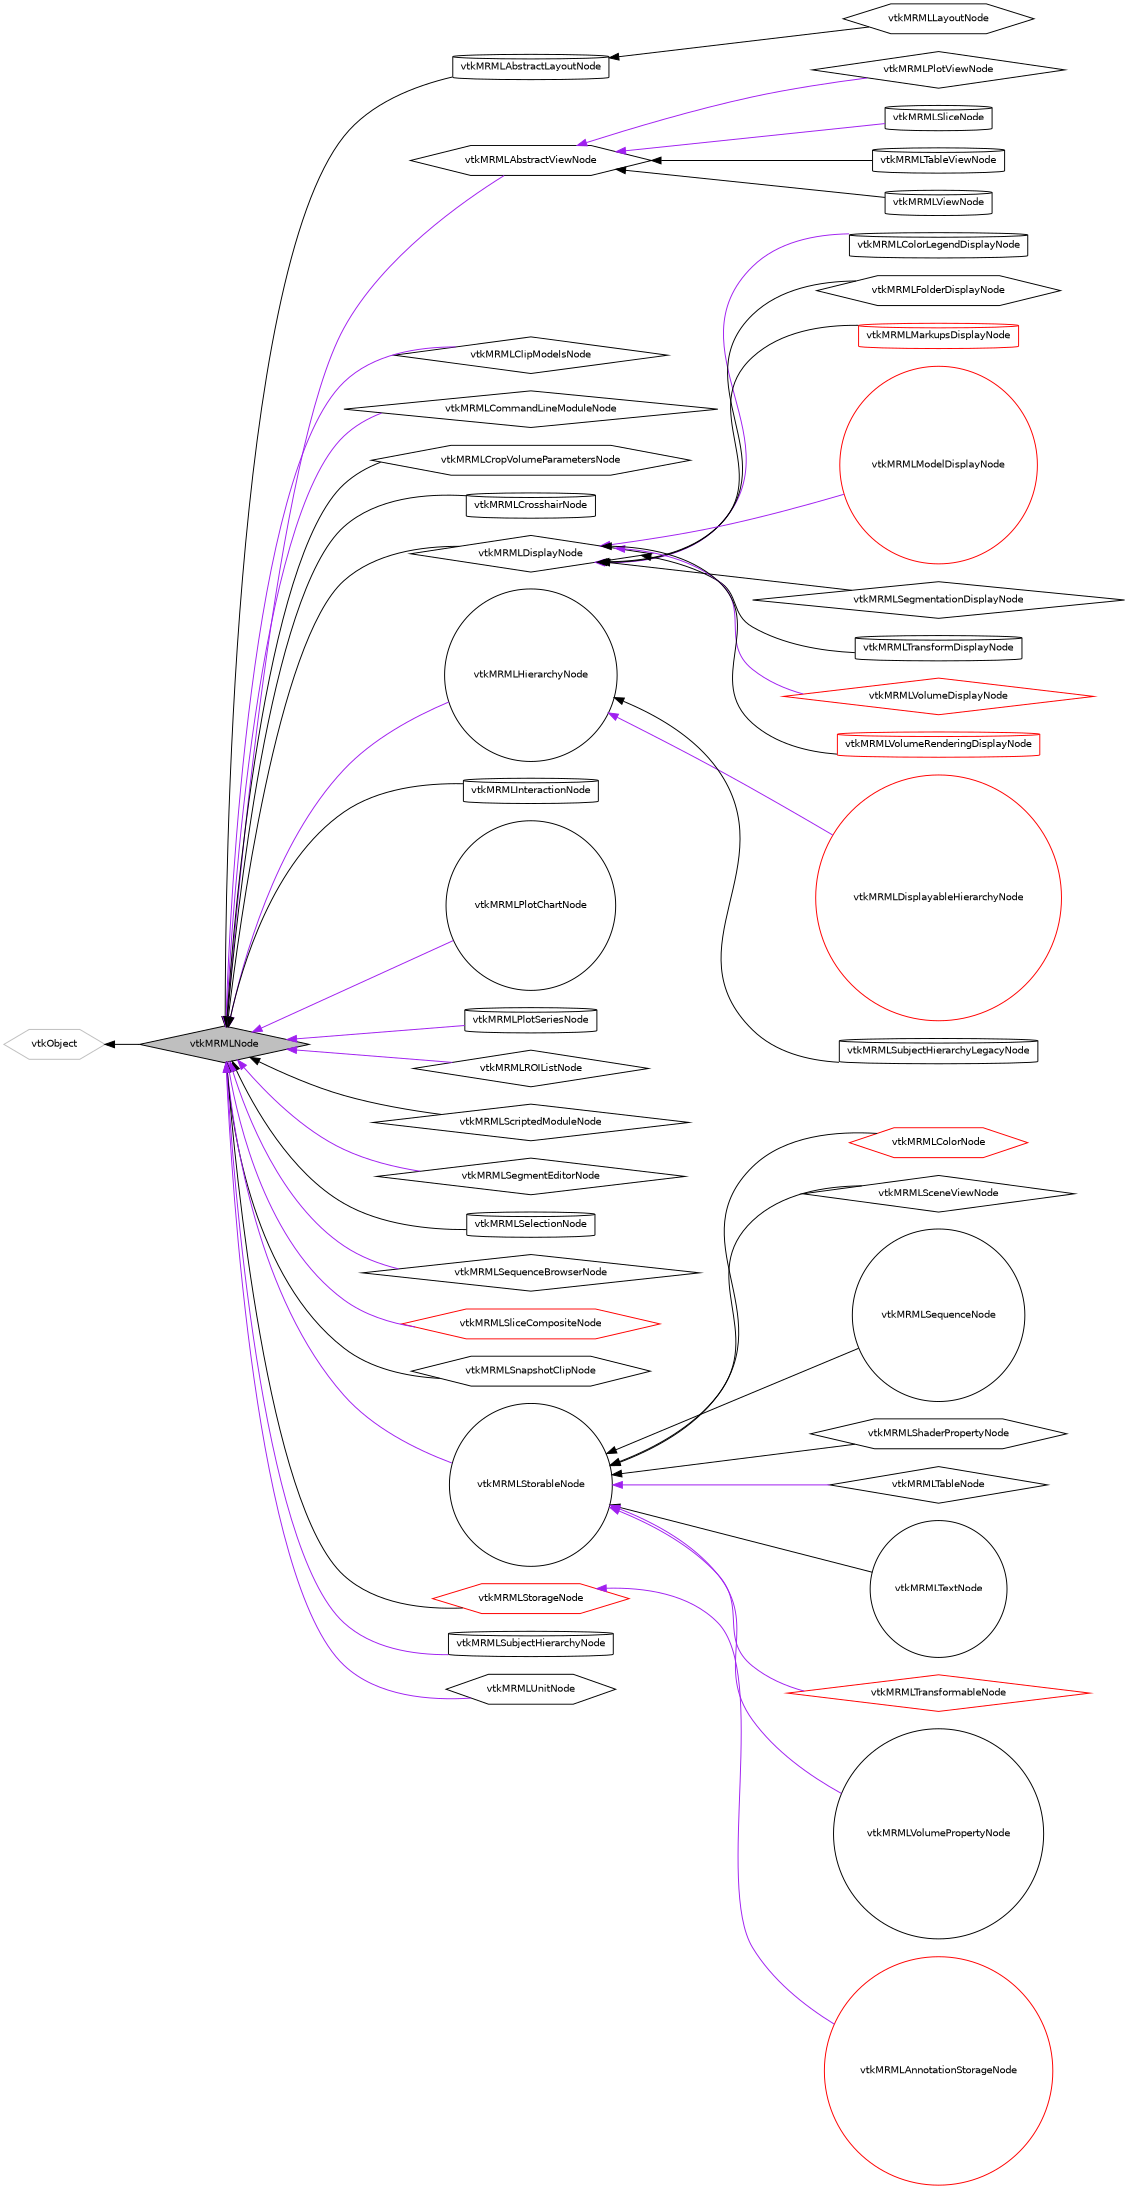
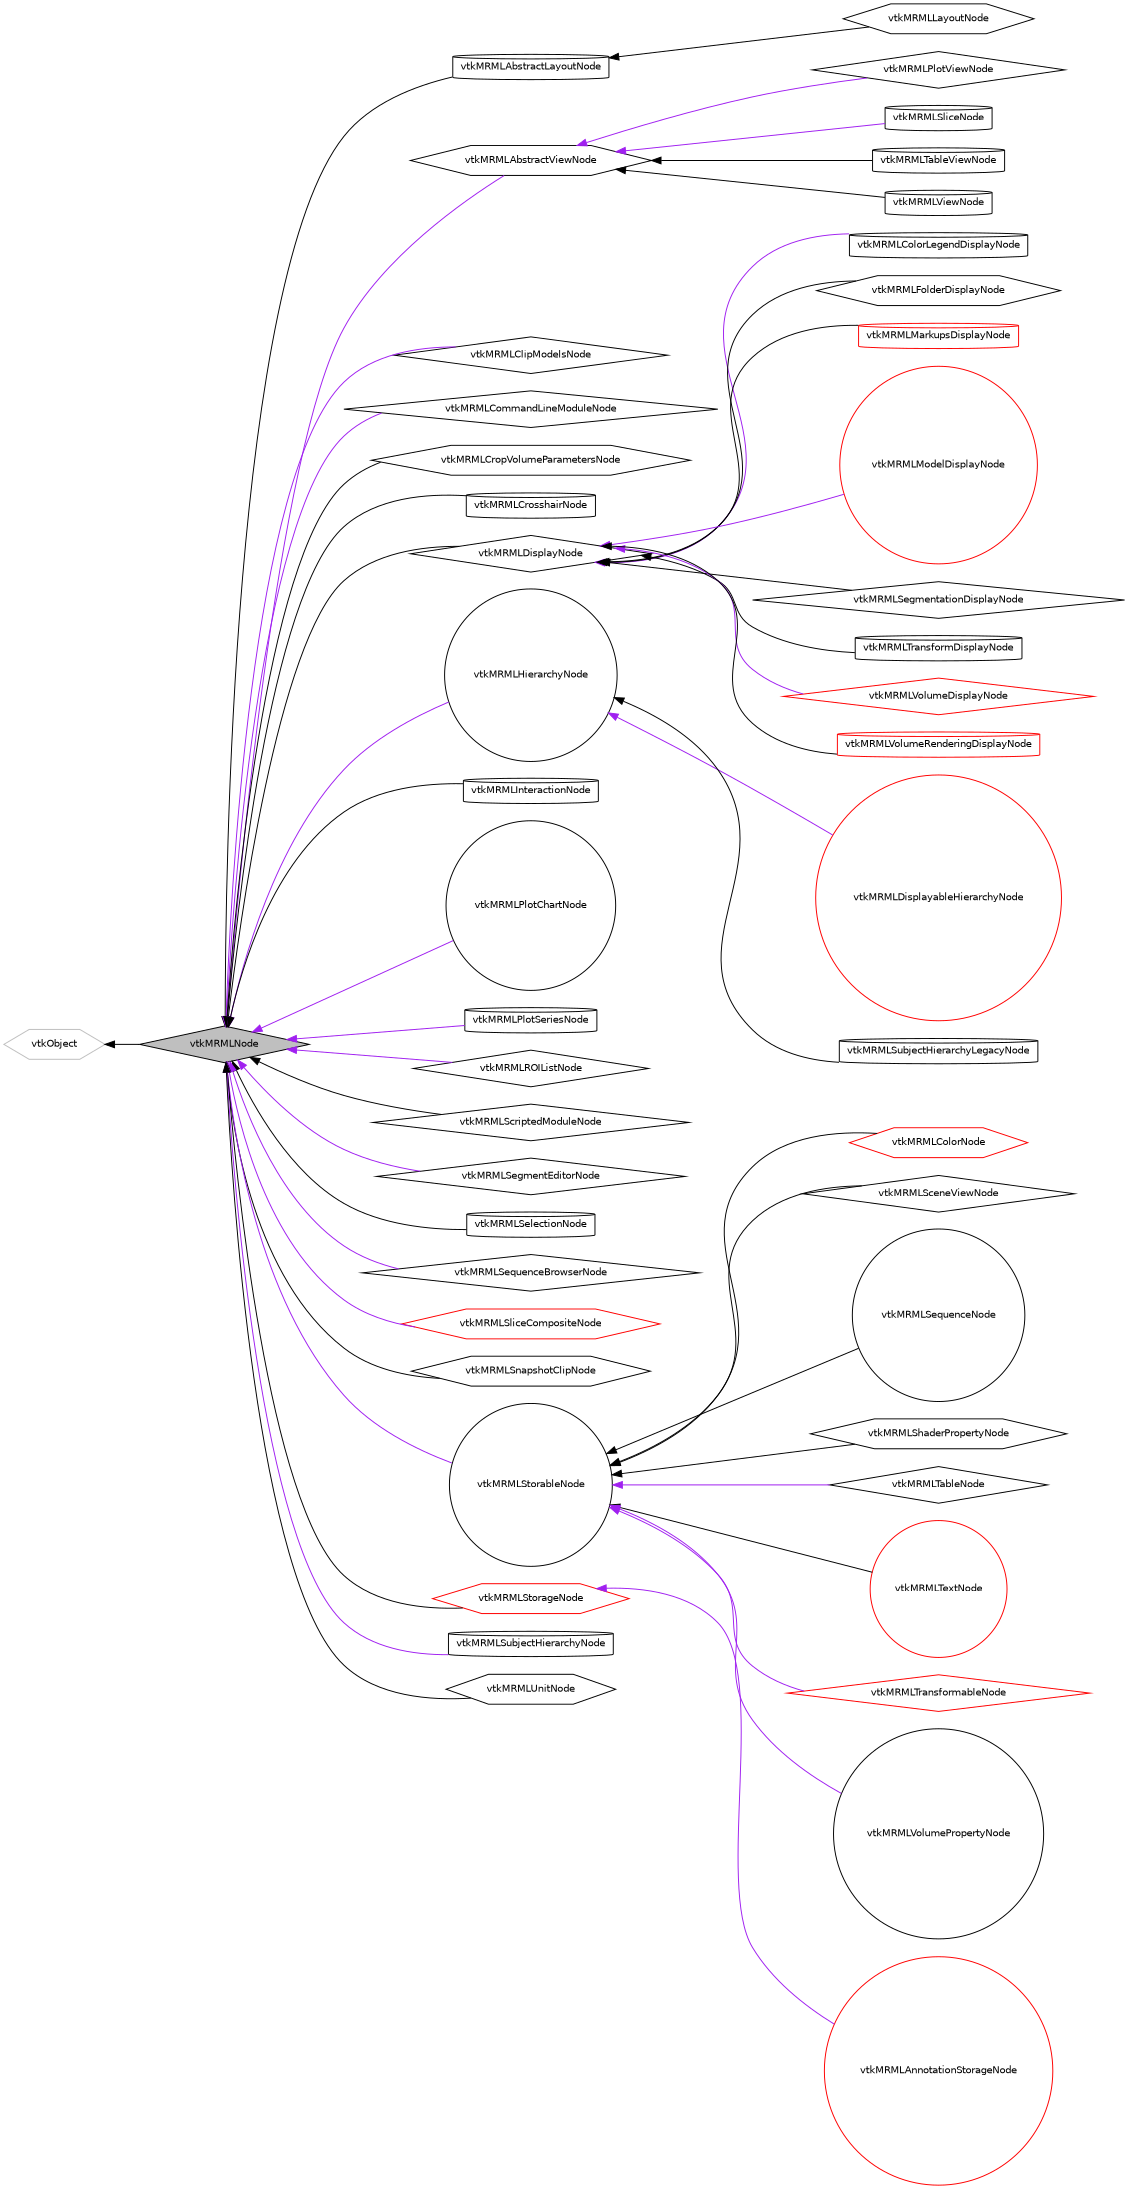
edge "vtkMRMLUnitNode" -> "vtkMRMLNode": color purple -> black
node "vtkMRMLTextNode": color black -> red
